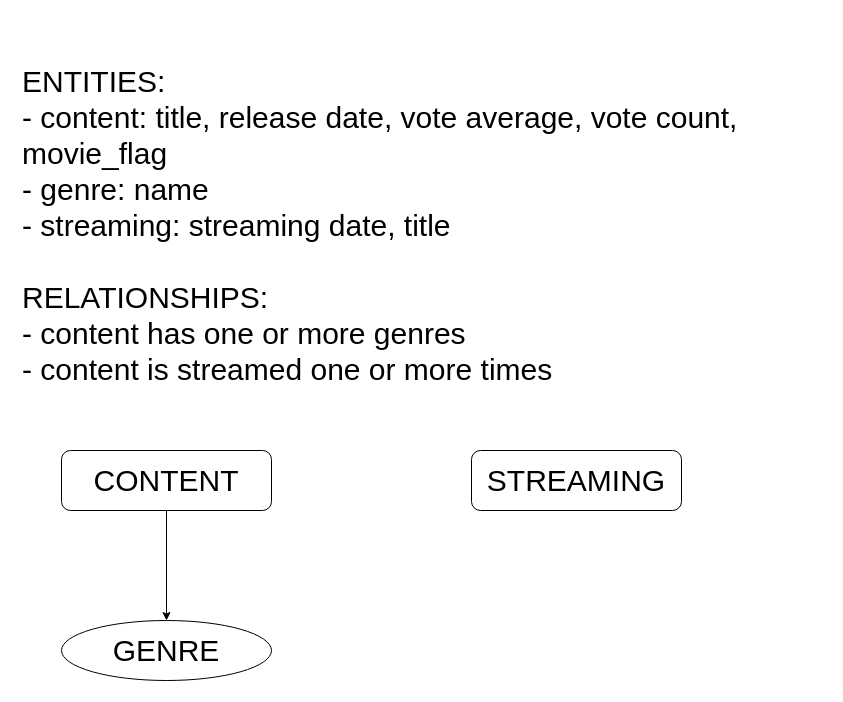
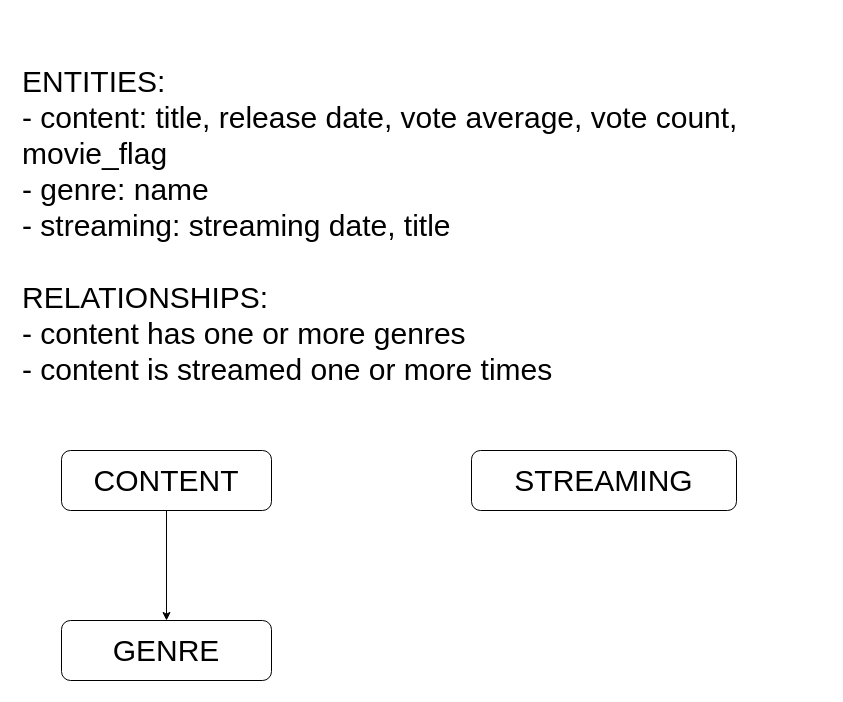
node "STREAMING": size 210x60 -> 265x60
node "GENRE": shape ellipse -> rounded rectangle
